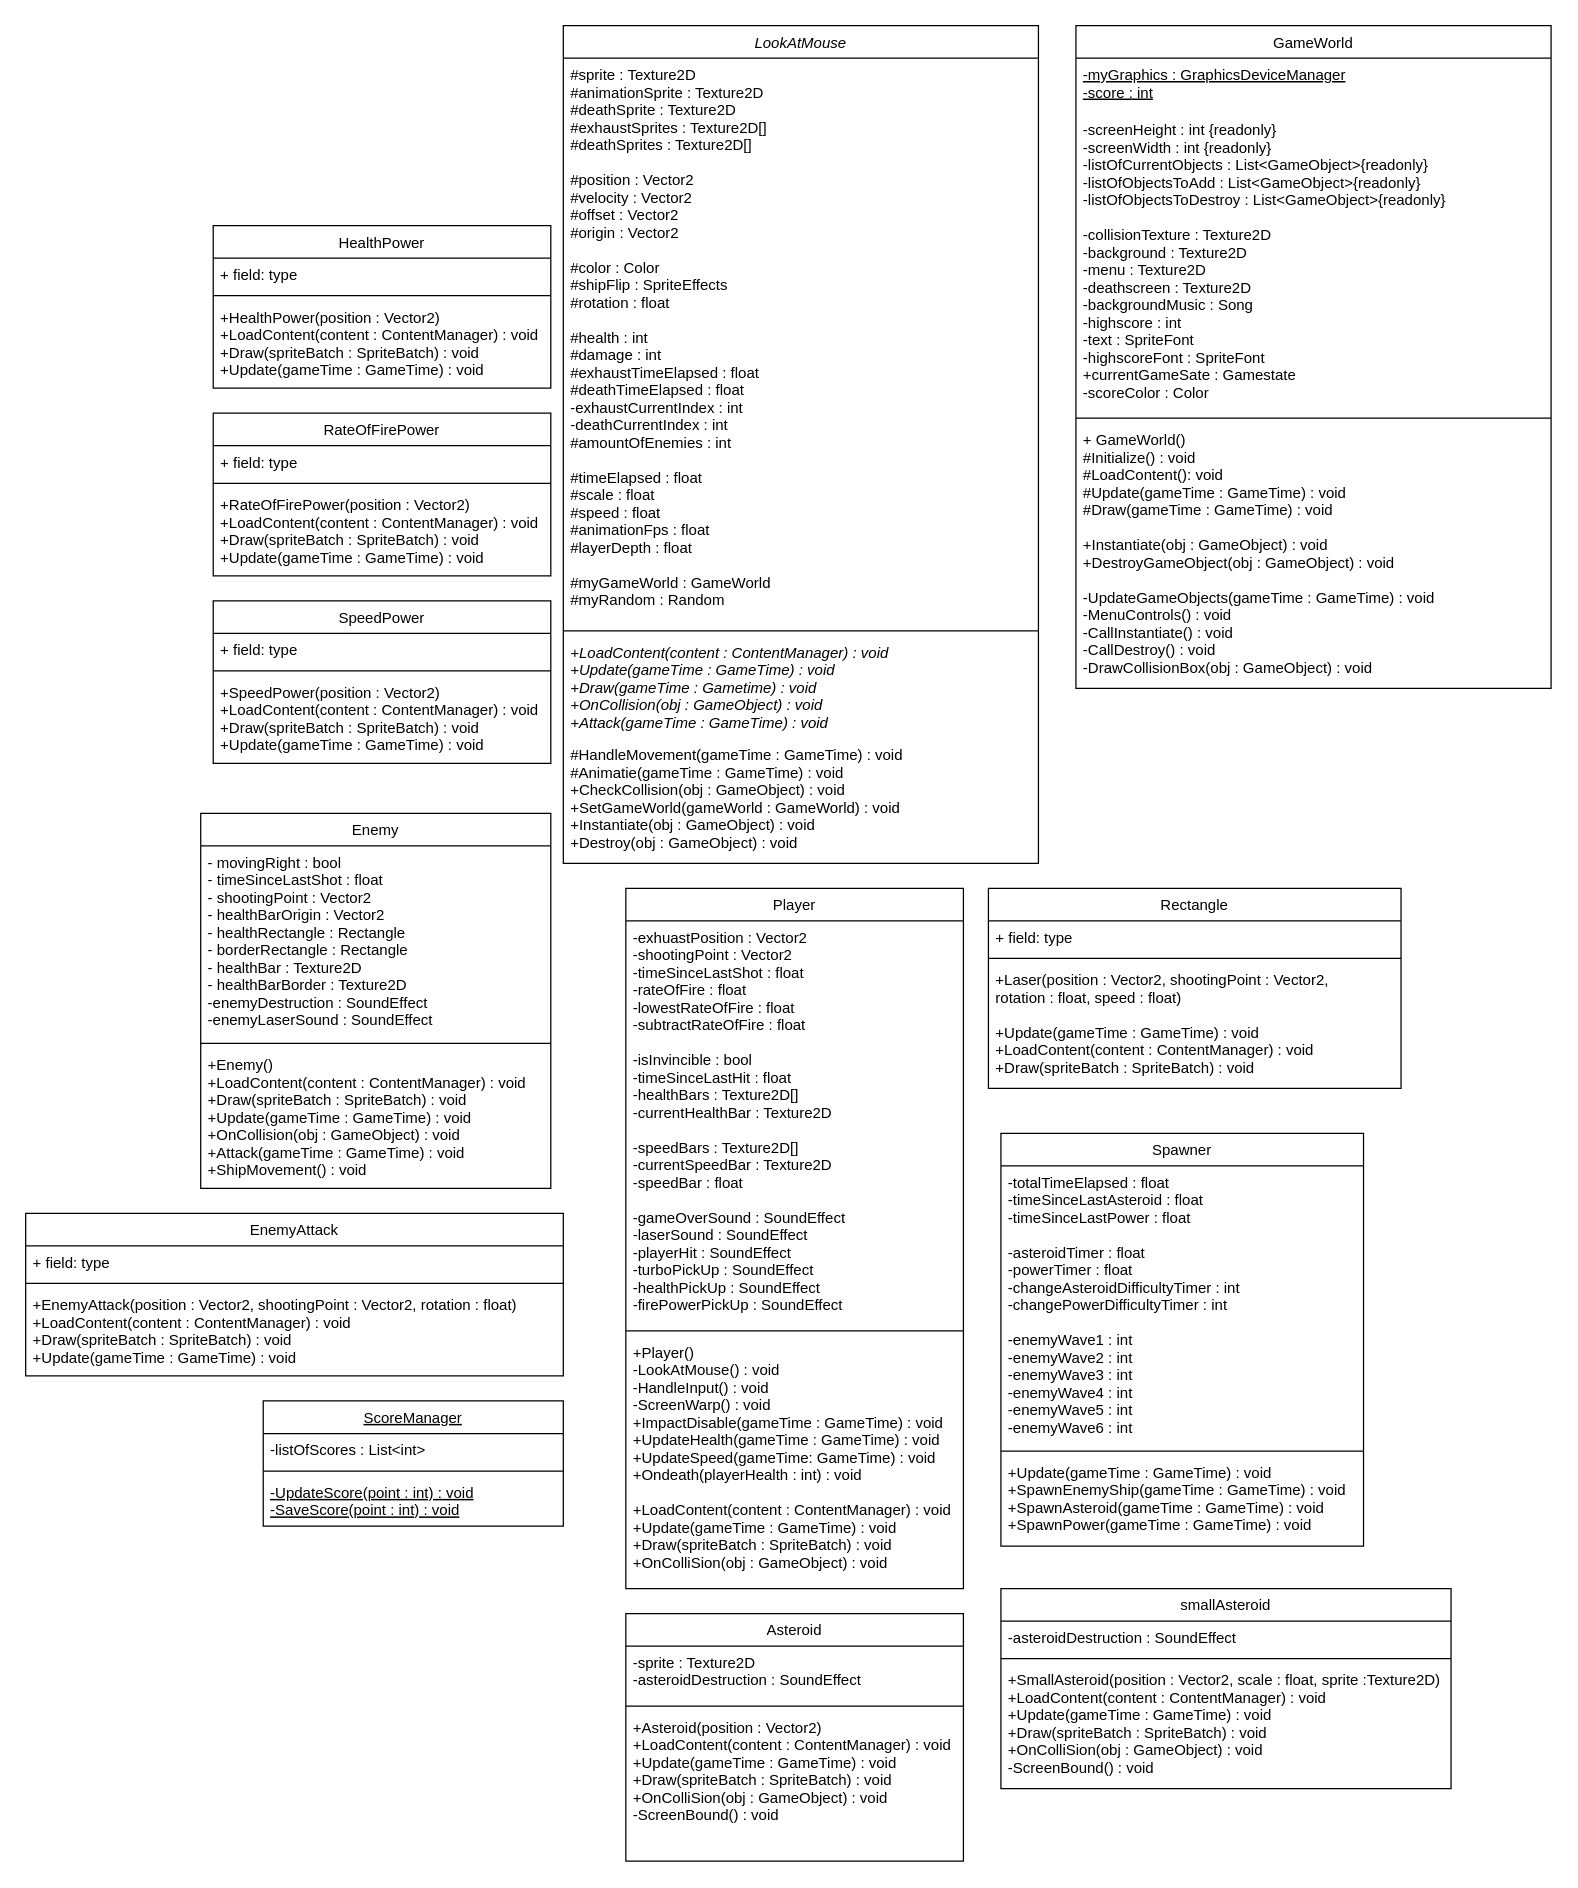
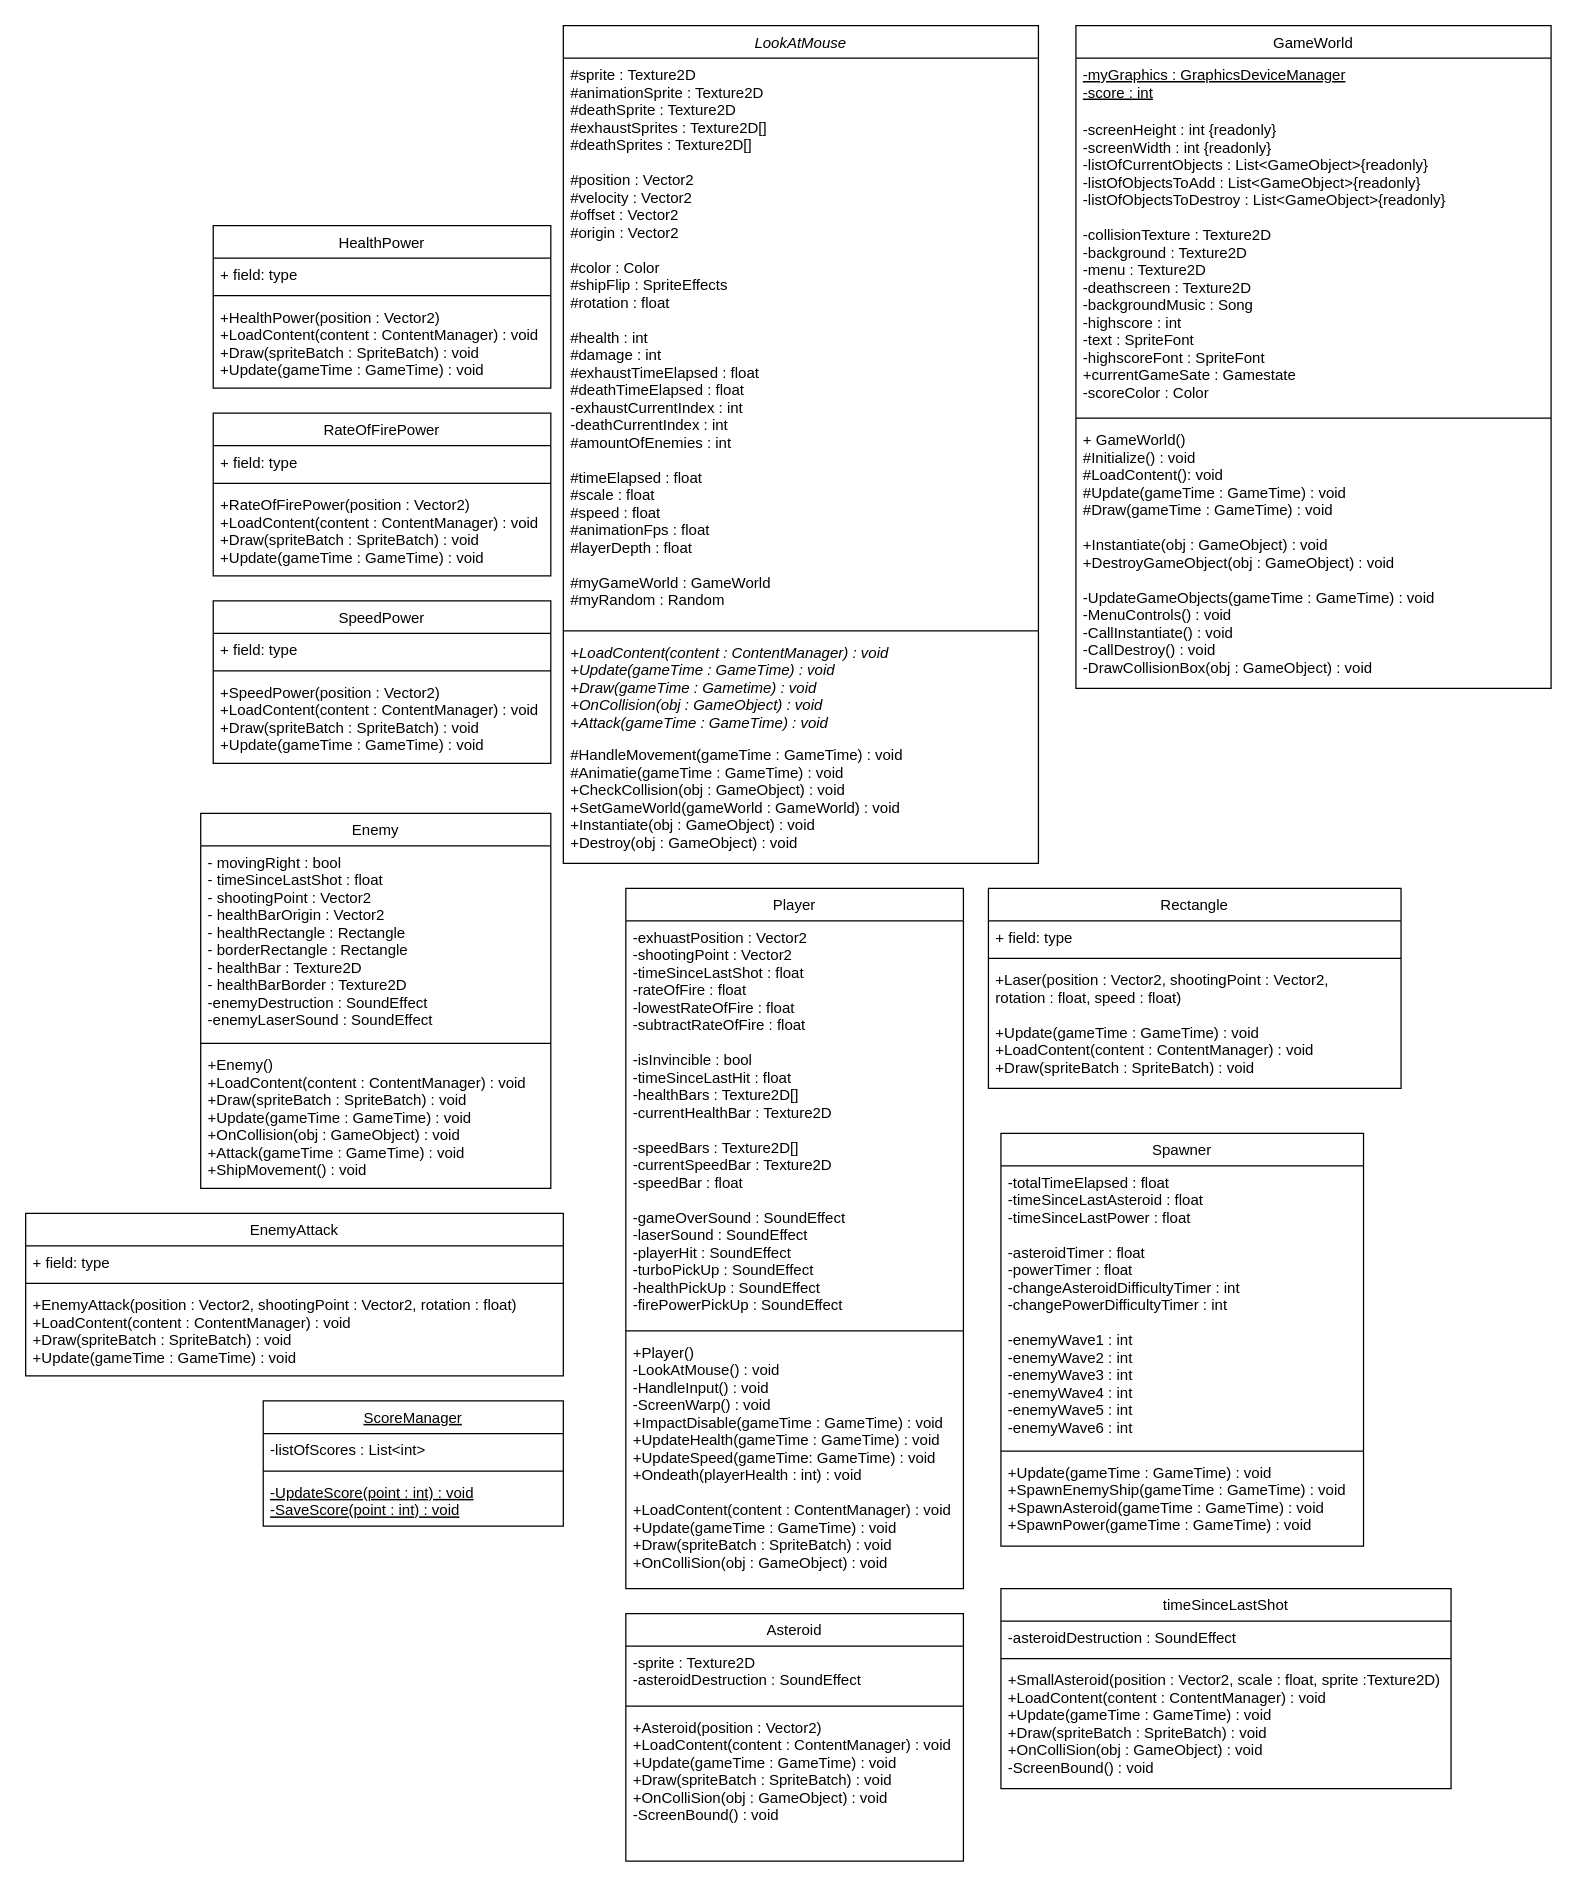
node "smallAsteroid": label "smallAsteroid" -> "timeSinceLastShot"
